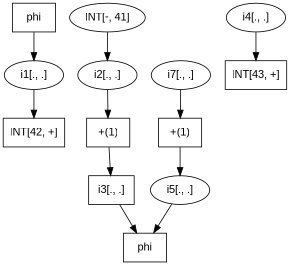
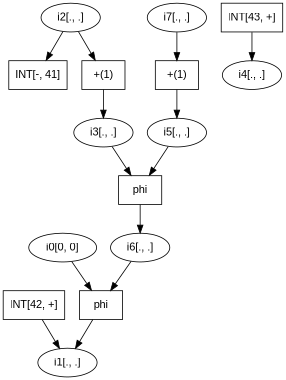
node "INT[-, 41]": shape ellipse -> box
edge "INT[-, 41]" -> "i2[., .]": reversed
edge "i4[., .]" -> "INT[43, +]": reversed
edge "i1[., .]" -> "INT[42, +]": reversed
node "i3[., .]": shape box -> ellipse
node "i0[0, 0]": added
node "i6[., .]": added
